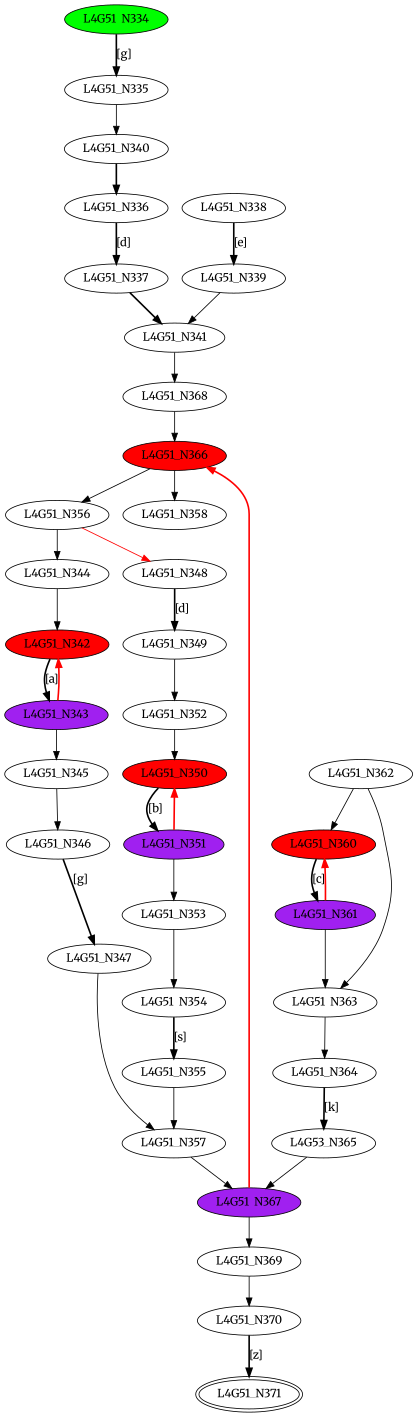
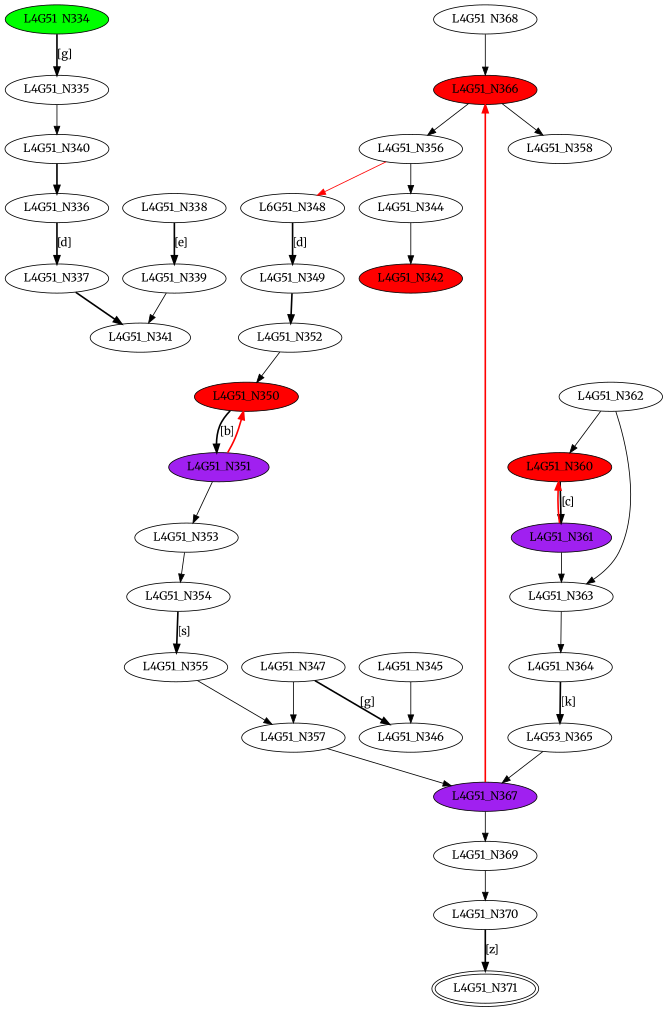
edge "L4G51_N341" -> "L4G51_N368": removed
node "L4G51_N348": label "L4G51_N348" -> "L6G51_N348"
edge "L4G51_N349" -> "L4G51_N352": style solid -> bold
node "L4G51_N343": removed
edge "L4G51_N346" -> "L4G51_N347": reversed
